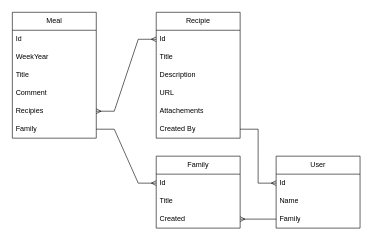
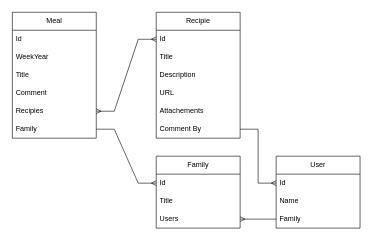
node "Created By": label "Created By" -> "Comment By"
node "Created": label "Created" -> "Users"
